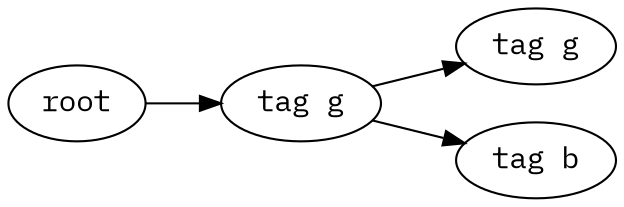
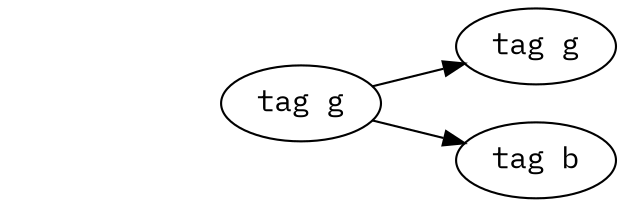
node "root": removed
